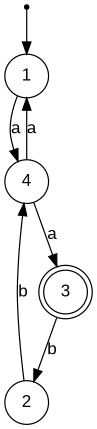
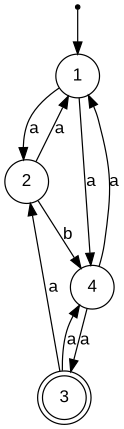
edge "1" -> "2": added, label "a"
edge "2" -> "1": added, label "a"
edge "3" -> "4": added, label "a"
edge "3" -> "2": label "b" -> "a"
